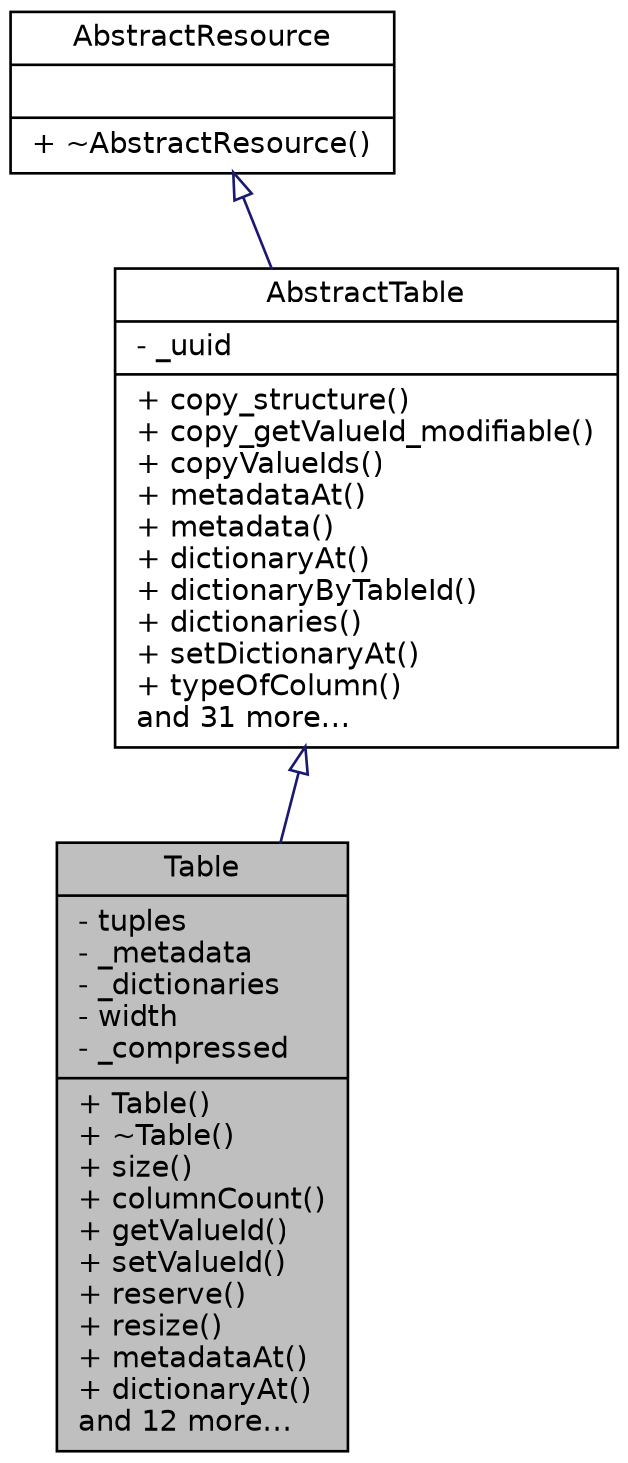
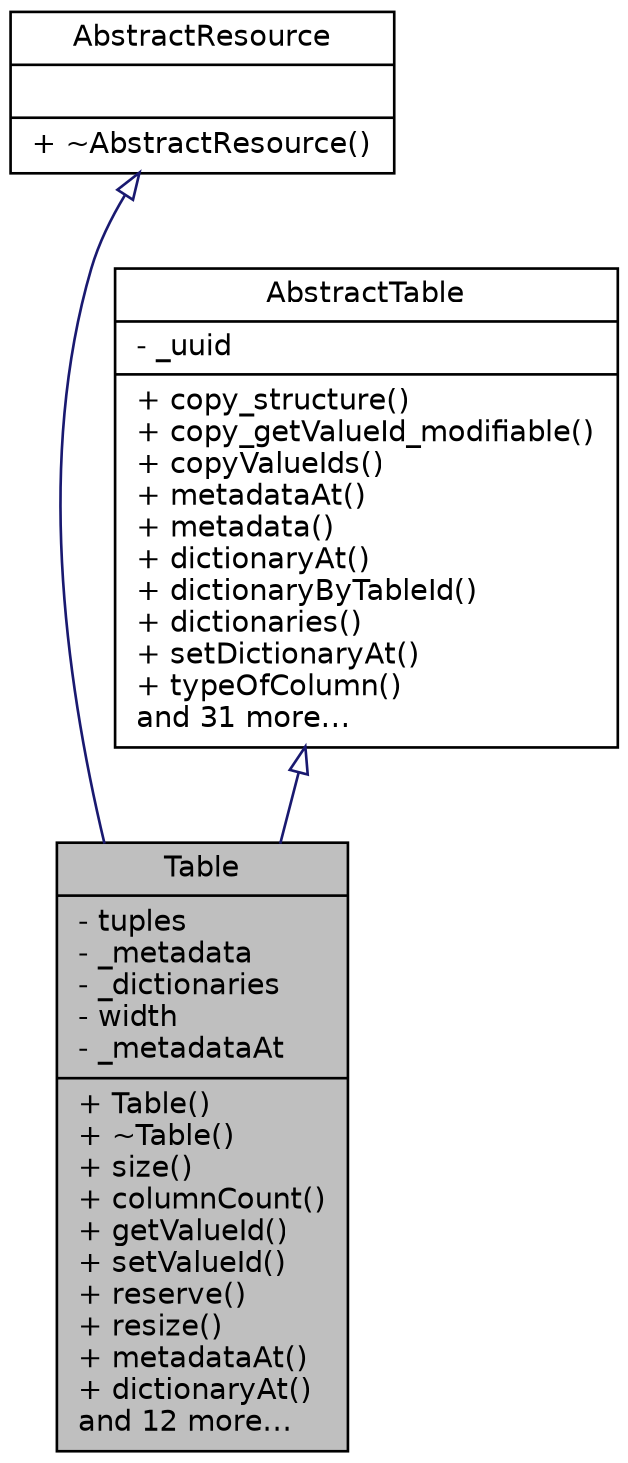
edge "AbstractTable" -> "AbstractResource": now "Table" -> "AbstractResource"
node "Table": text "- _compressed" -> "- _metadataAt"
